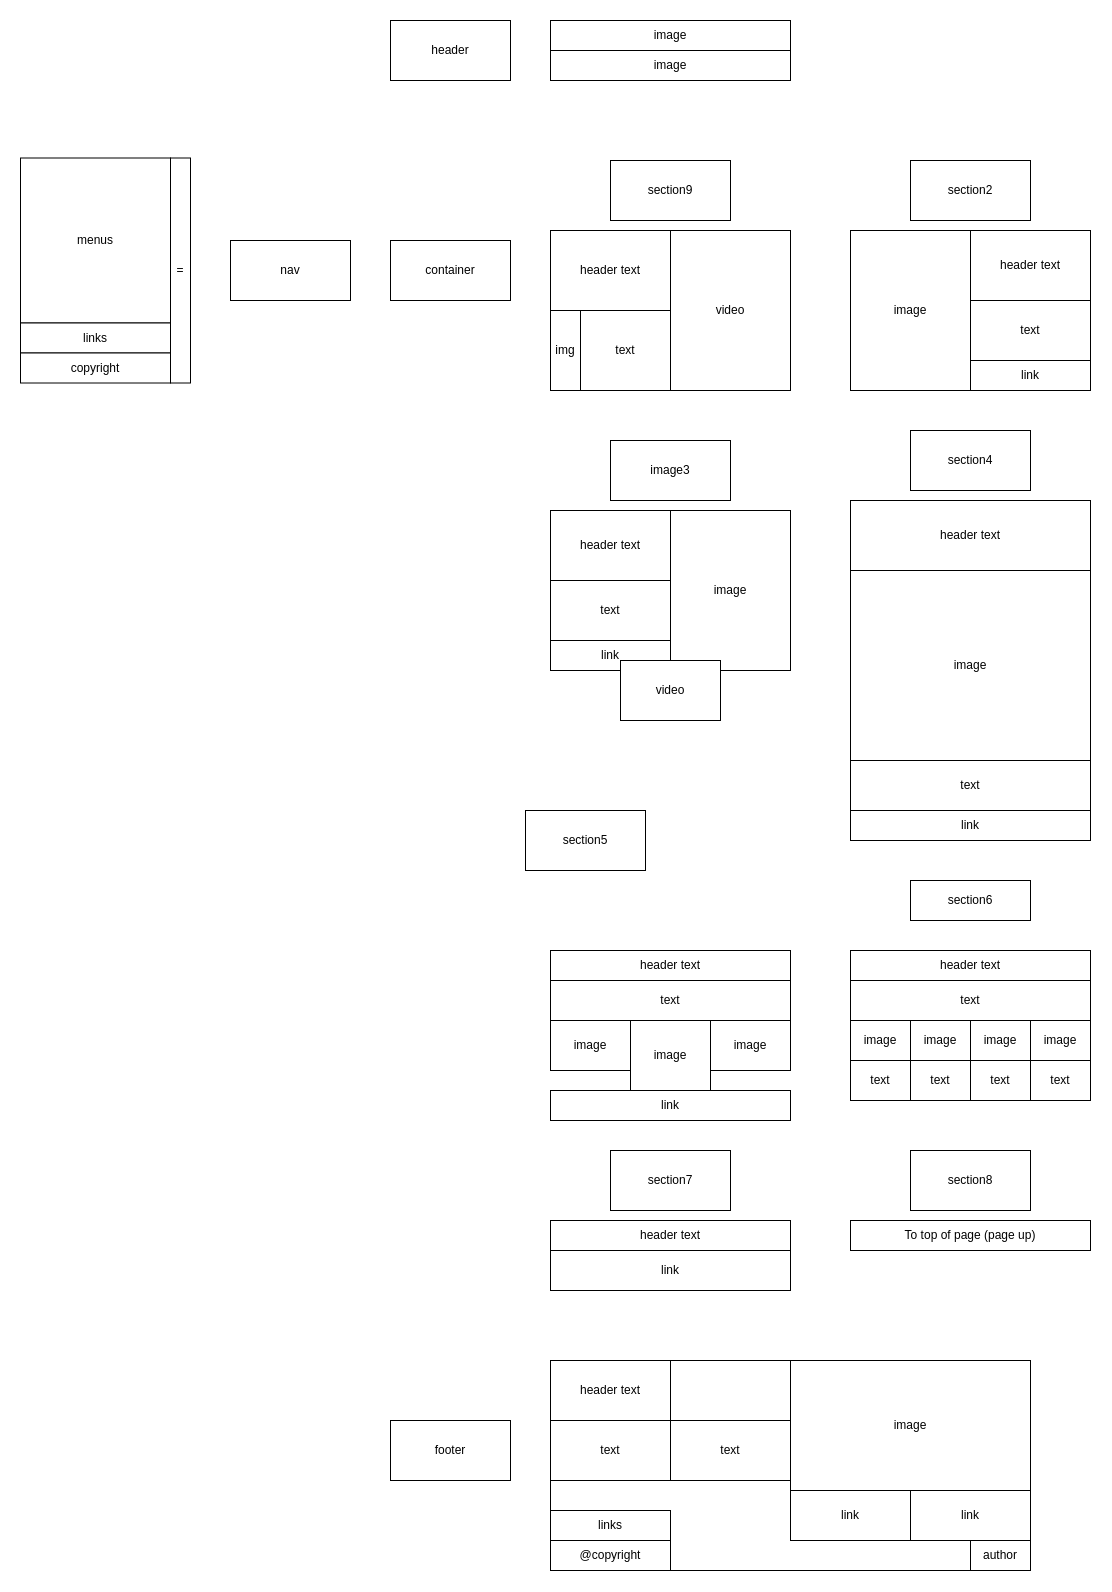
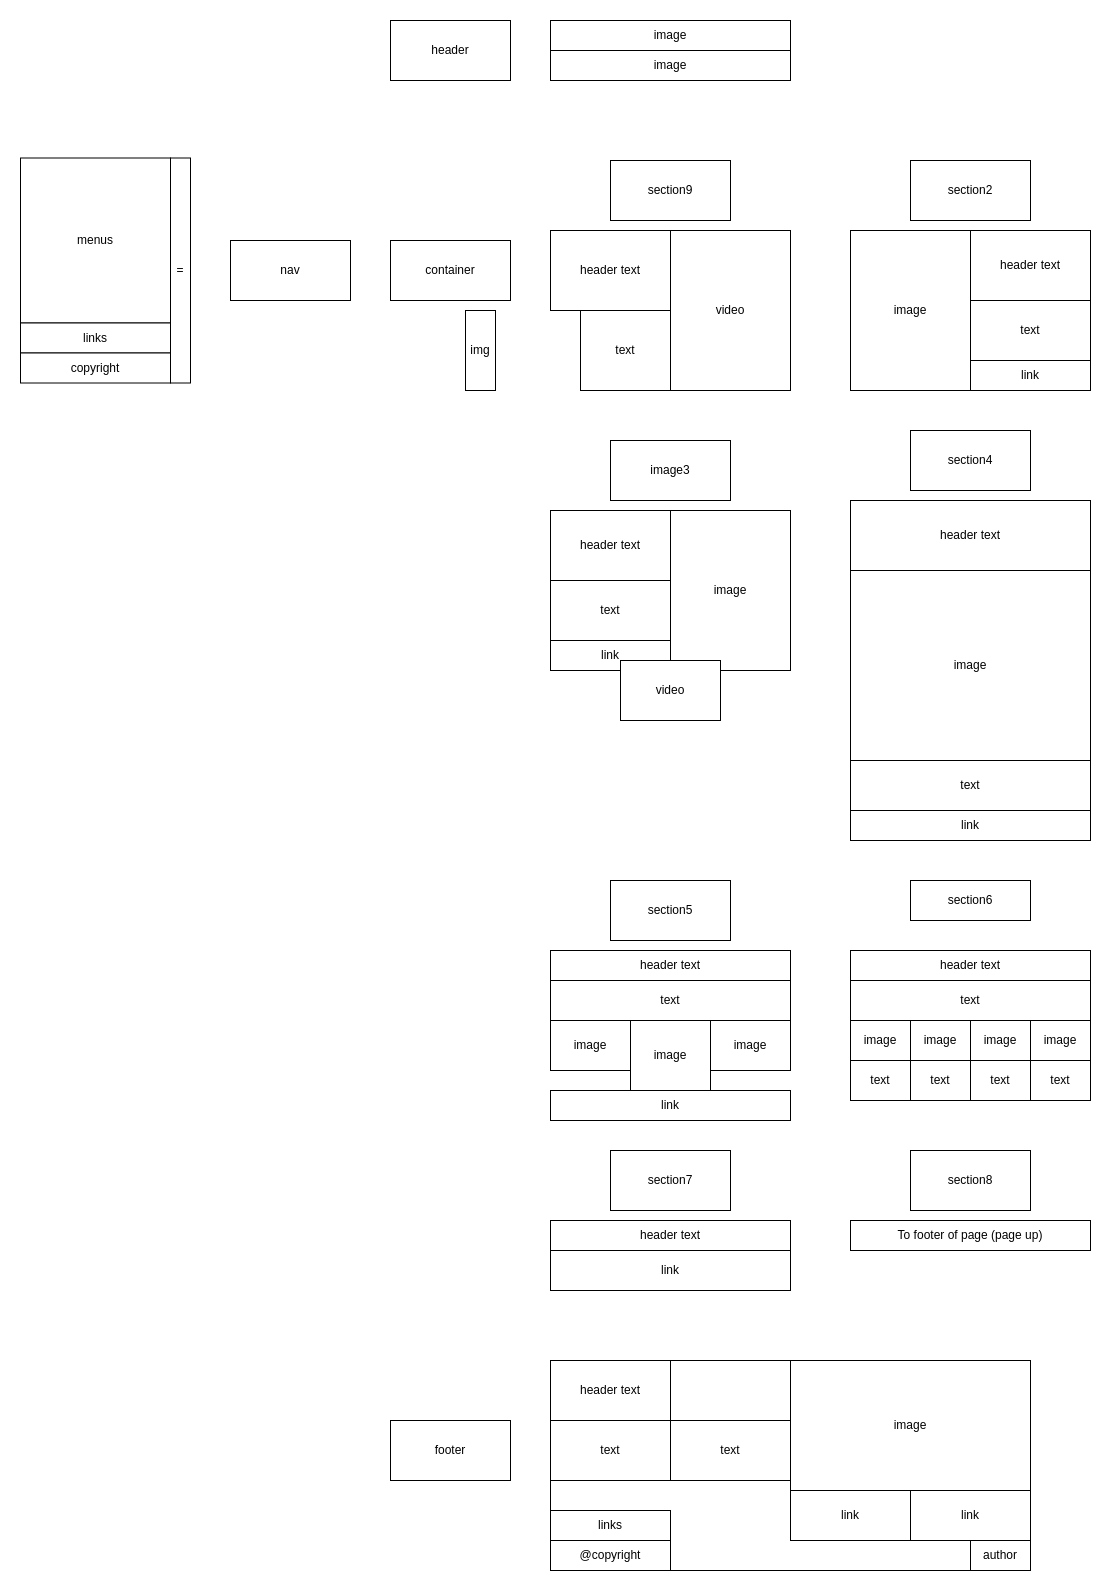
node "img": moved (566, 351) -> (481, 351)
node "section5": moved (586, 841) -> (671, 911)
node "To top of page (page up)": label "To top of page (page up)" -> "To footer of page (page up)"
